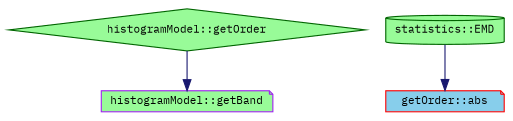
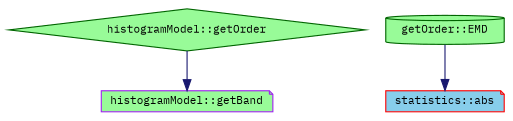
node "statistics::EMD": label "statistics::EMD" -> "getOrder::EMD"
node "getOrder::abs": label "getOrder::abs" -> "statistics::abs"
